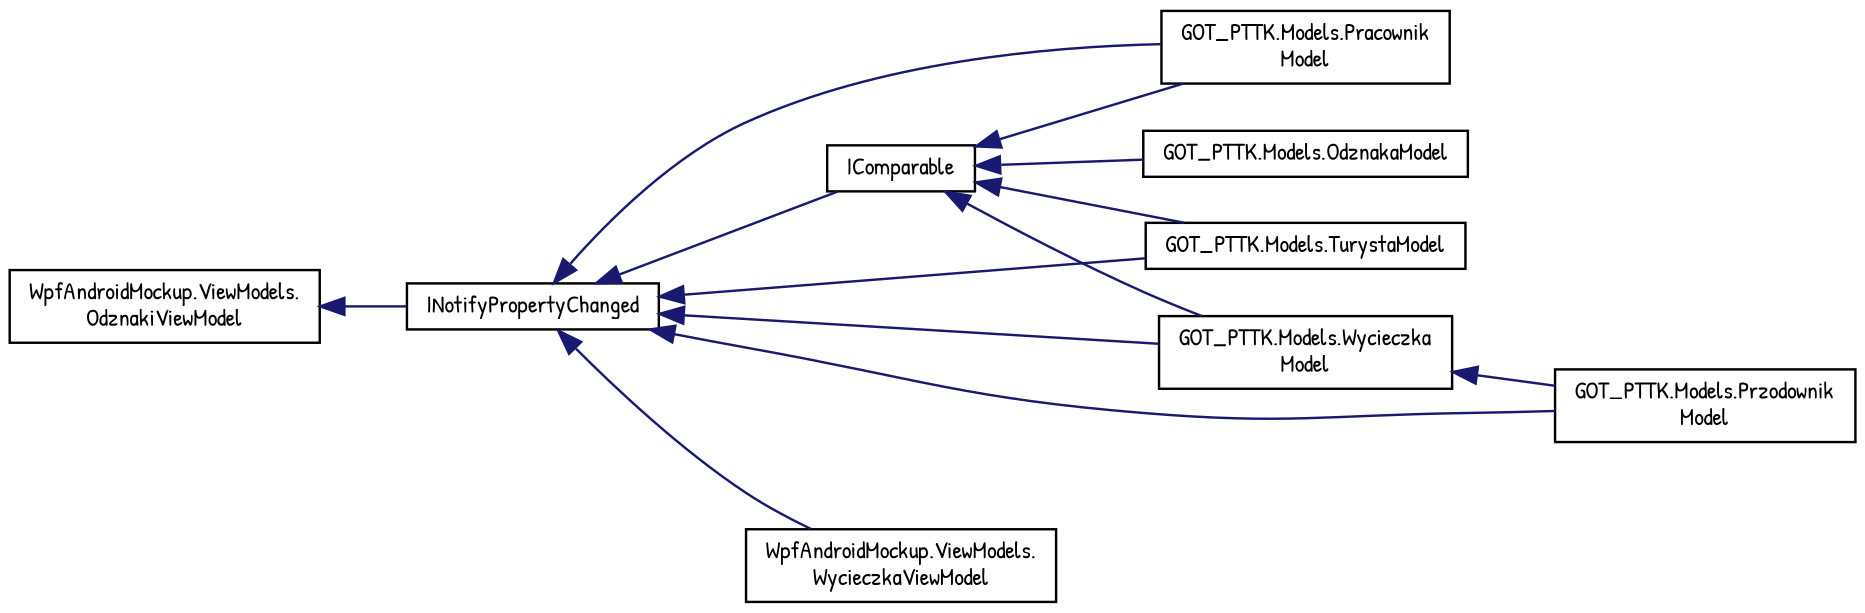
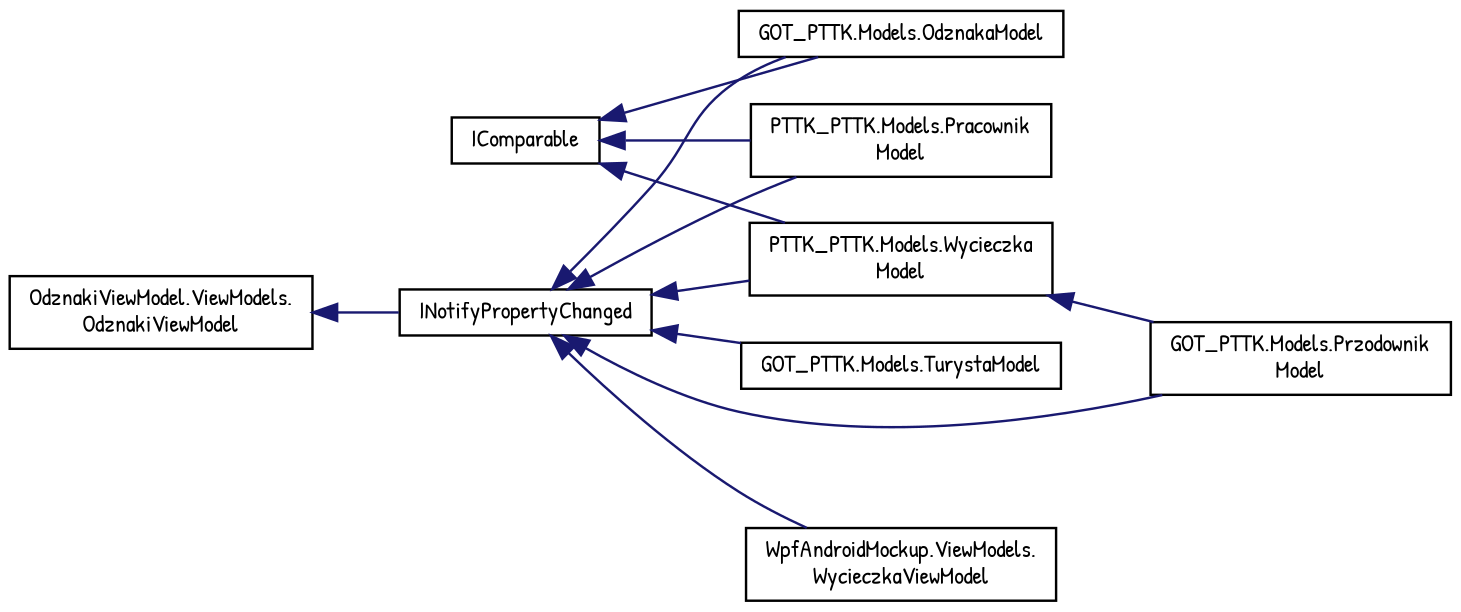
node "GOT_PTTK.Models.Pracownik Model": label "GOT_PTTK.Models.Pracownik Model" -> "PTTK_PTTK.Models.Pracownik Model"
edge "GOT_PTTK.Models.TurystaModel" -> "IComparable": removed
edge "IComparable" -> "INotifyPropertyChanged": now "GOT_PTTK.Models.OdznakaModel" -> "INotifyPropertyChanged"
node "WpfAndroidMockup.ViewModels. OdznakiViewModel": label "WpfAndroidMockup.ViewModels. OdznakiViewModel" -> "OdznakiViewModel.ViewModels. OdznakiViewModel"
node "GOT_PTTK.Models.Wycieczka Model": label "GOT_PTTK.Models.Wycieczka Model" -> "PTTK_PTTK.Models.Wycieczka Model"
